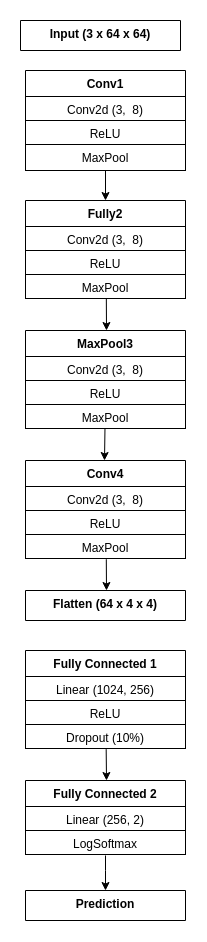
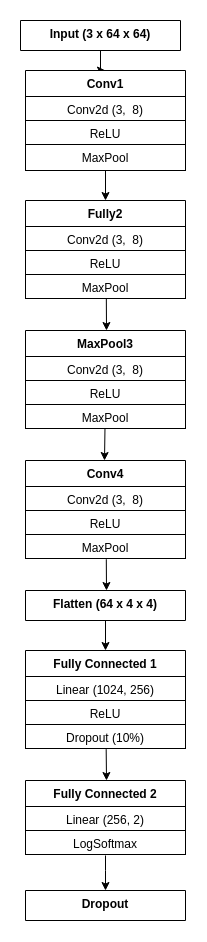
edge "Input (3 x 64 x 64)" -> "Conv1": added
edge "Flatten (64 x 4 x 4)" -> "Fully Connected 1": added
node "Prediction": label "Prediction" -> "Dropout"
